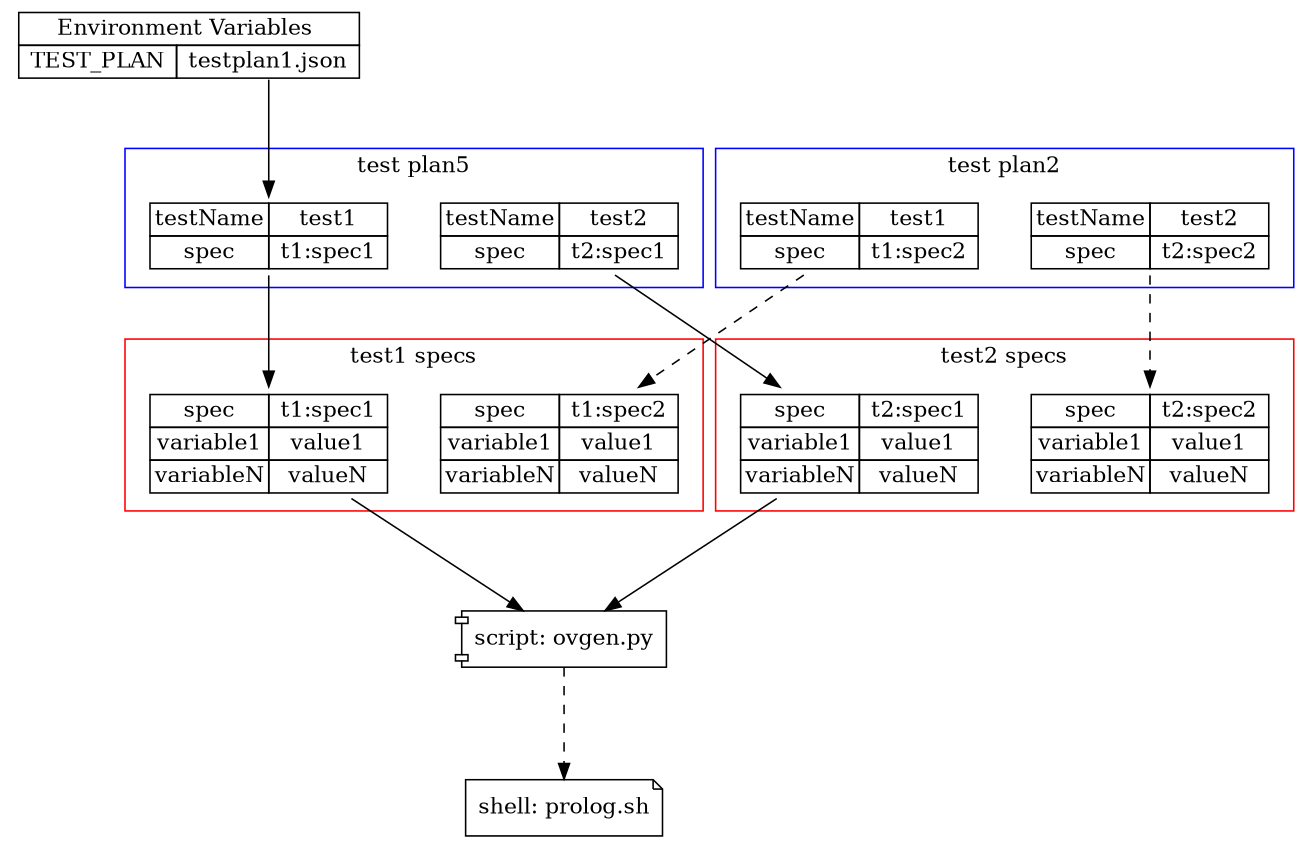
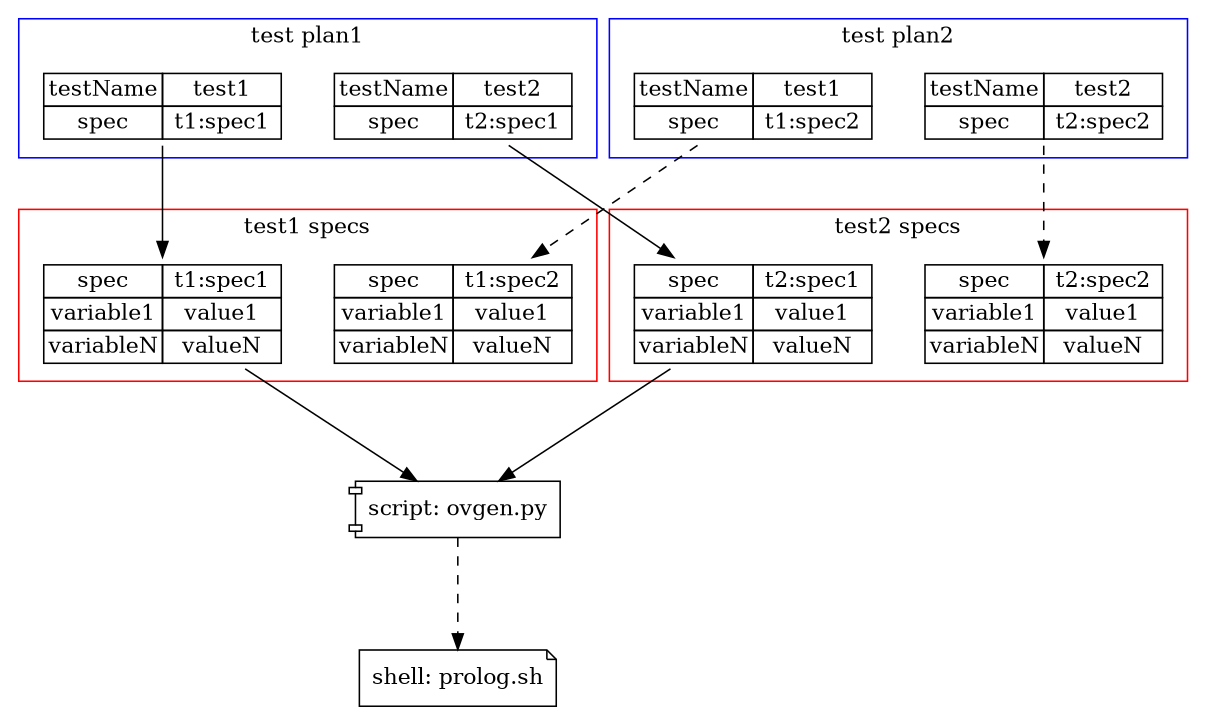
node "Environment Variables": removed
cluster "test plan5": label "test plan5" -> "test plan1"
